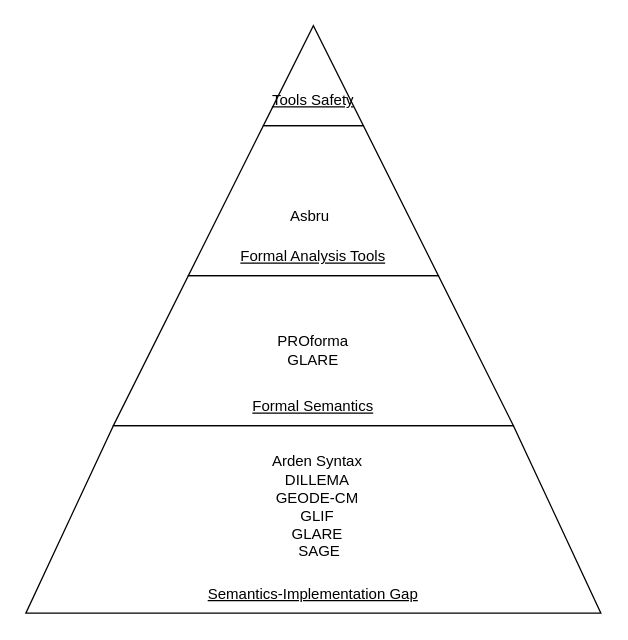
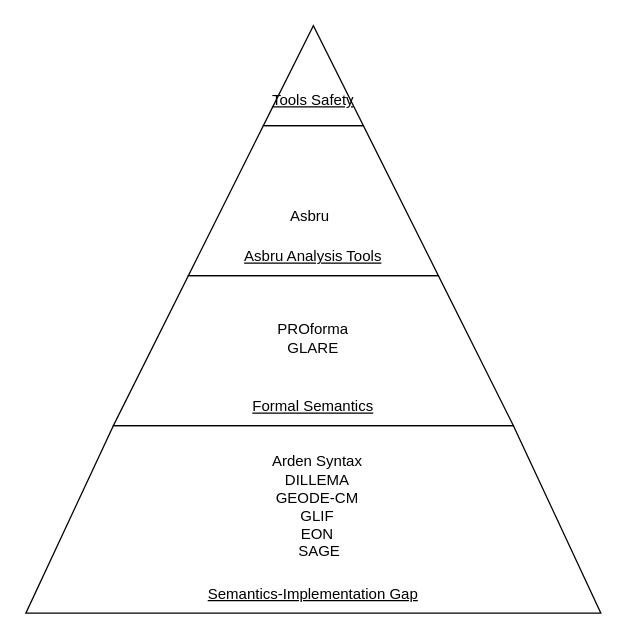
node "Formal Analysis Tools": label "Formal Analysis Tools" -> "Asbru Analysis Tools"
node "PROforma GLARE": moved (313, 351) -> (313, 338)
node "Arden Syntax DILLEMA GEODE-CM GLIF GLARE SAGE": label "Arden Syntax DILLEMA GEODE-CM GLIF GLARE SAGE" -> "Arden Syntax DILLEMA GEODE-CM GLIF EON SAGE"
